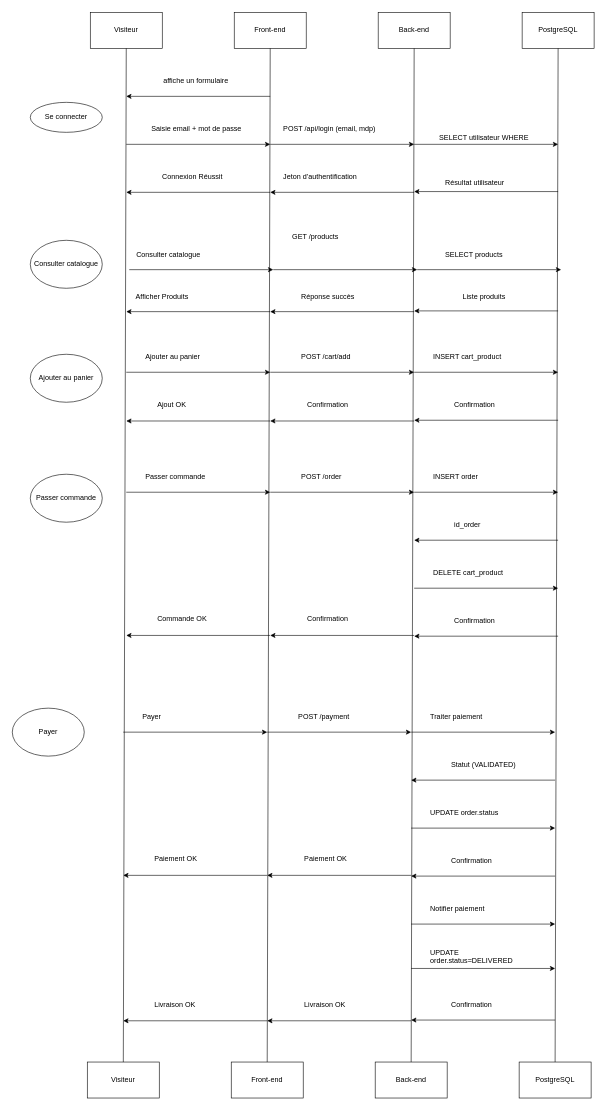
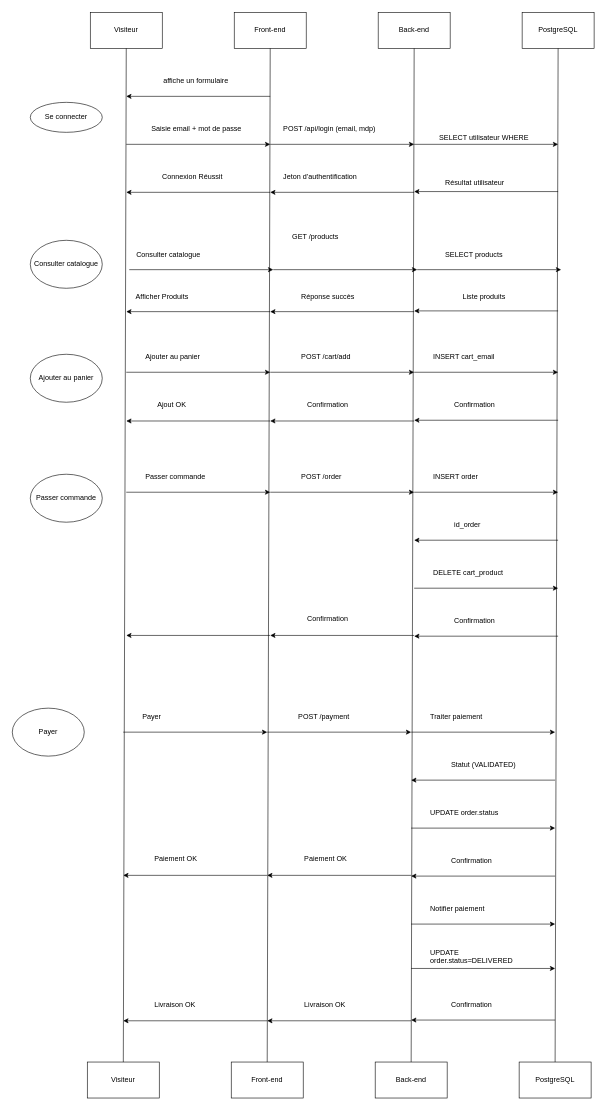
node "INSERT cart_product": label "INSERT cart_product" -> "INSERT cart_email"
node "Commande OK": removed
